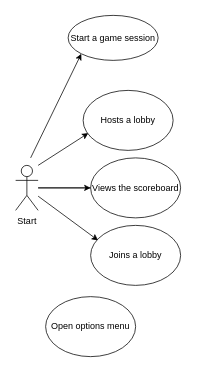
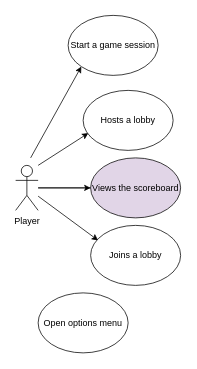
node "Start a game session": size 90x45 -> 90x60
node "Views the scoreboard": fillcolor #ffffff -> #e1d5e7
node "Start": label "Start" -> "Player"
node "Open options menu": moved (90, 327) -> (83, 323)
